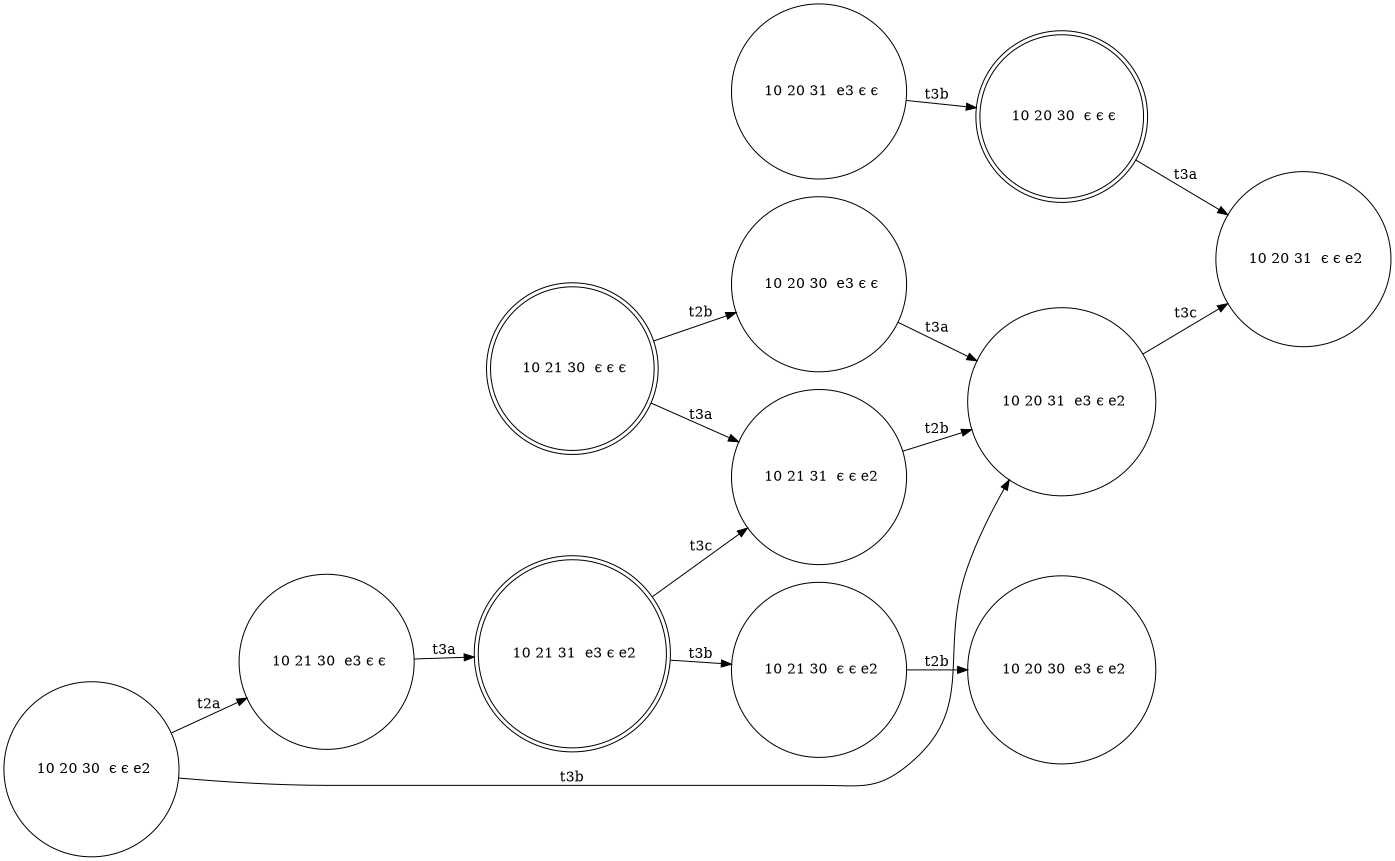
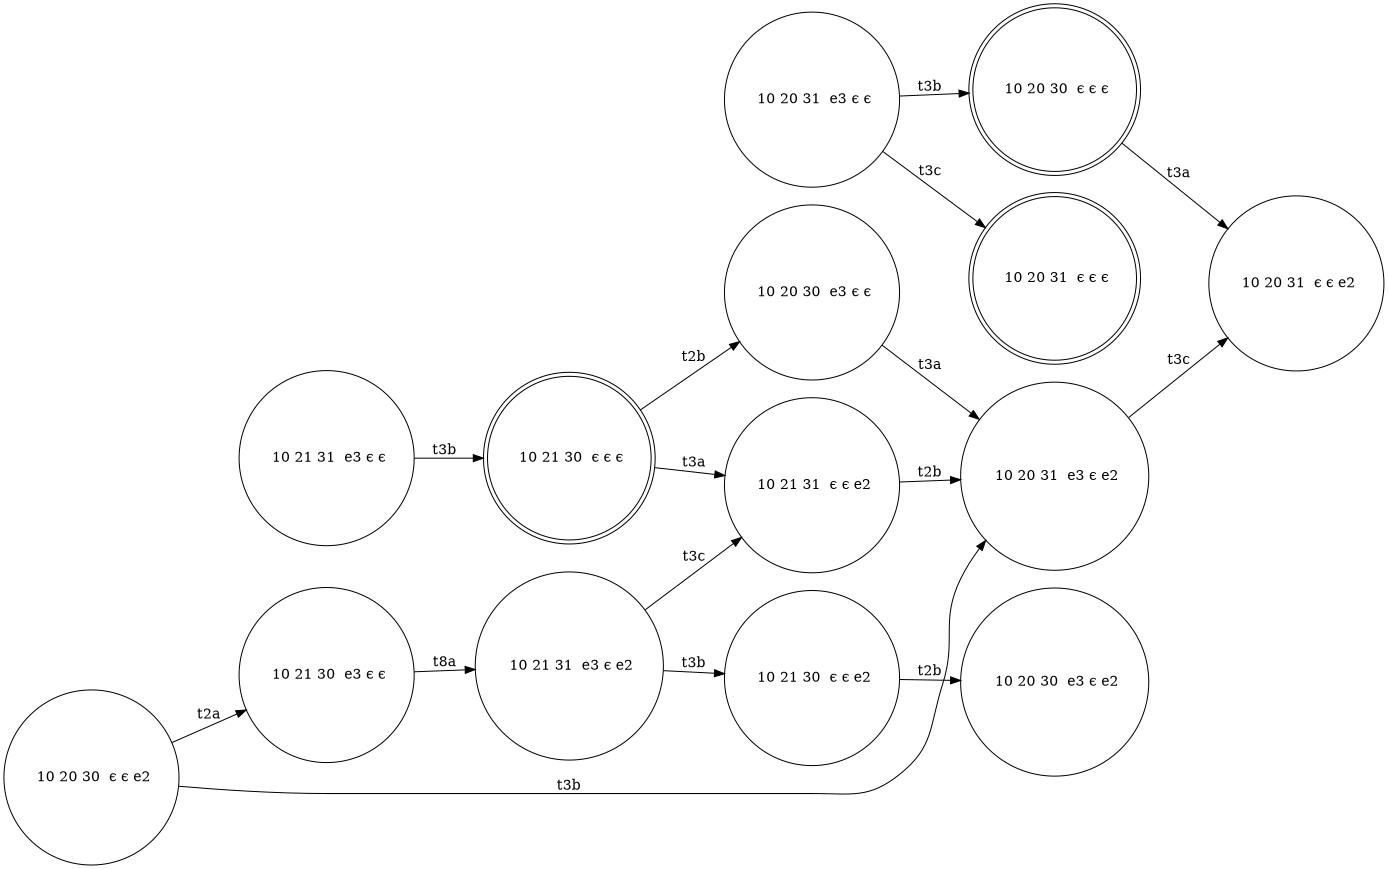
node "10 20 31  ϵ ϵ ϵ": added
node "10 21 31  e3 ϵ ϵ": added
edge "10 21 30  e3 ϵ ϵ" -> "10 21 31  e3 ϵ e2": label "t3a" -> "t8a"
node "10 21 31  e3 ϵ e2": shape doublecircle -> circle
